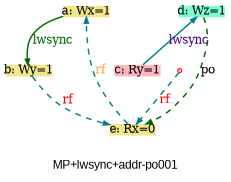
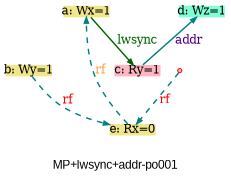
edge "a: Wx=1" -> "b: Wy=1": now "a: Wx=1" -> "c: Ry=1"
edge "c: Ry=1" -> "d: Wz=1": label "lwsync" -> "addr"
edge "d: Wz=1" -> "e: Rx=0": removed, label "po"
